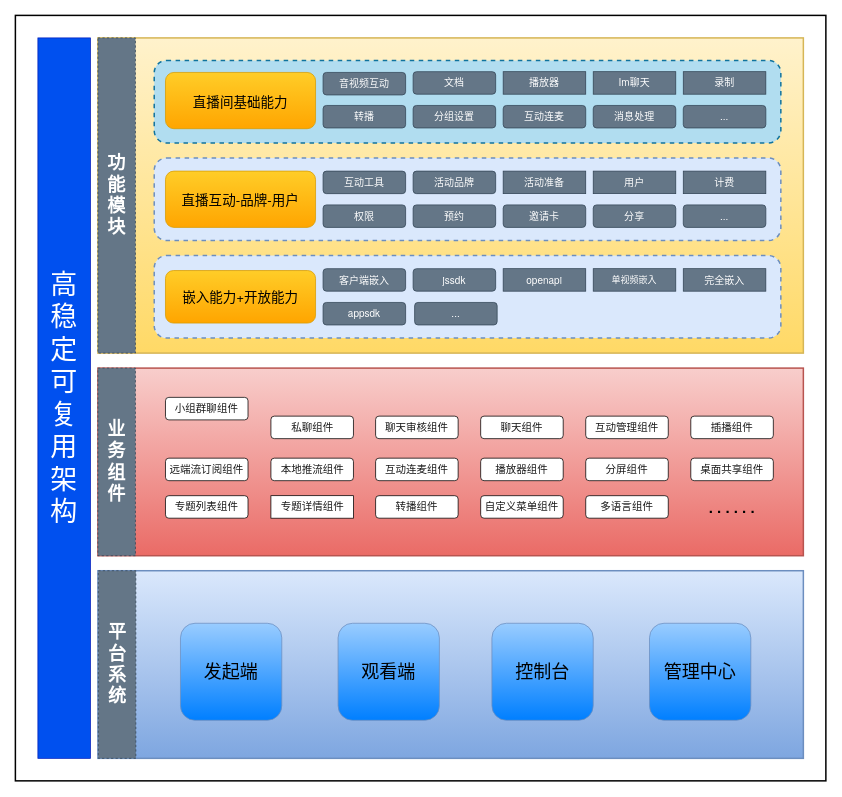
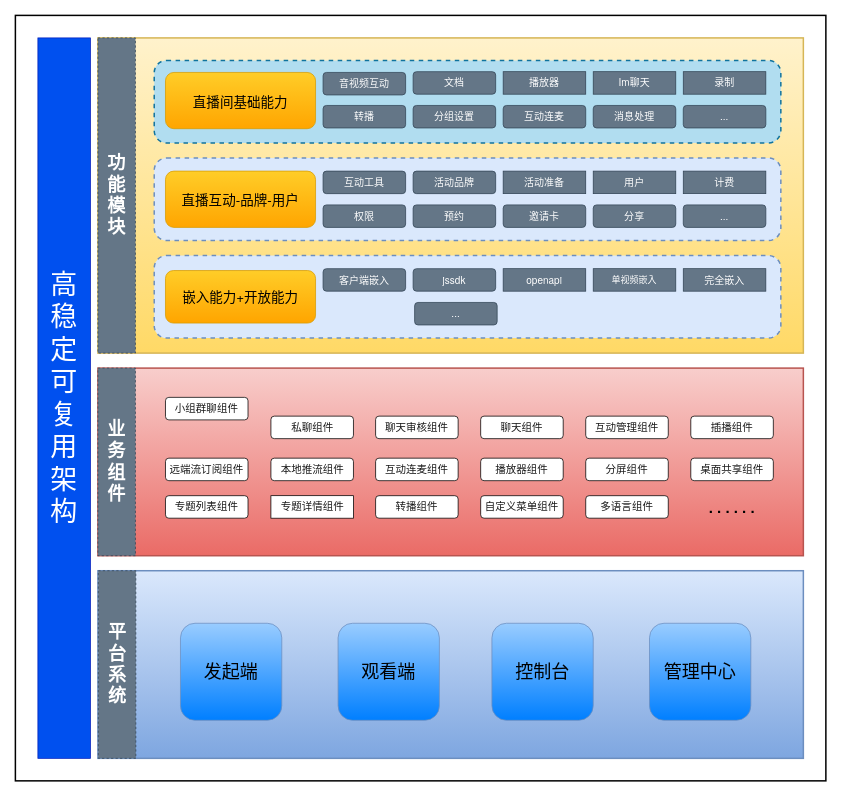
node "appsdk": removed
